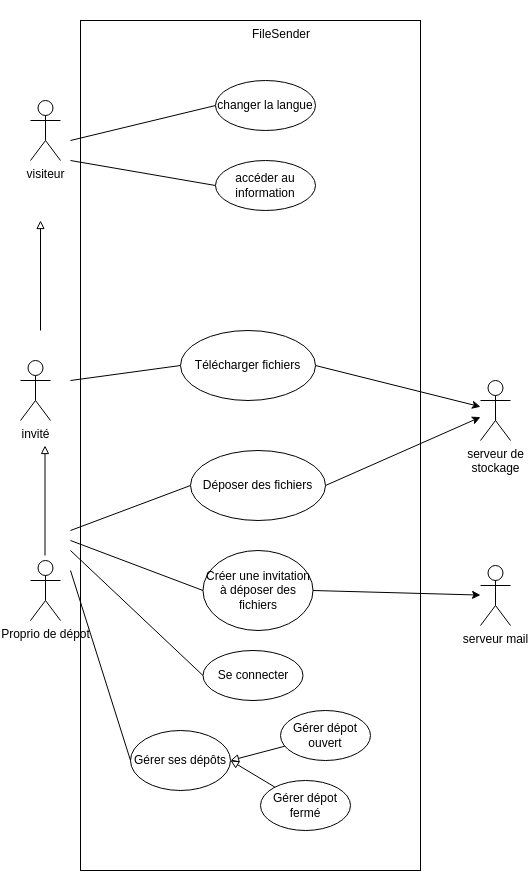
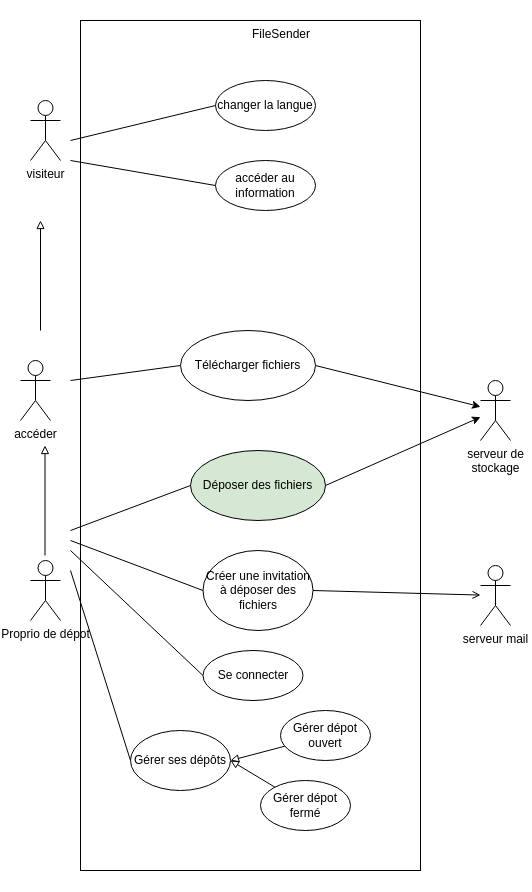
node "invité": label "invité" -> "accéder"
node "Déposer des fichiers": fillcolor #ffffff -> #d5e8d4
edge "Créer une invitation à déposer des fichiers" -> "serveur mail": arrowhead classic -> open
